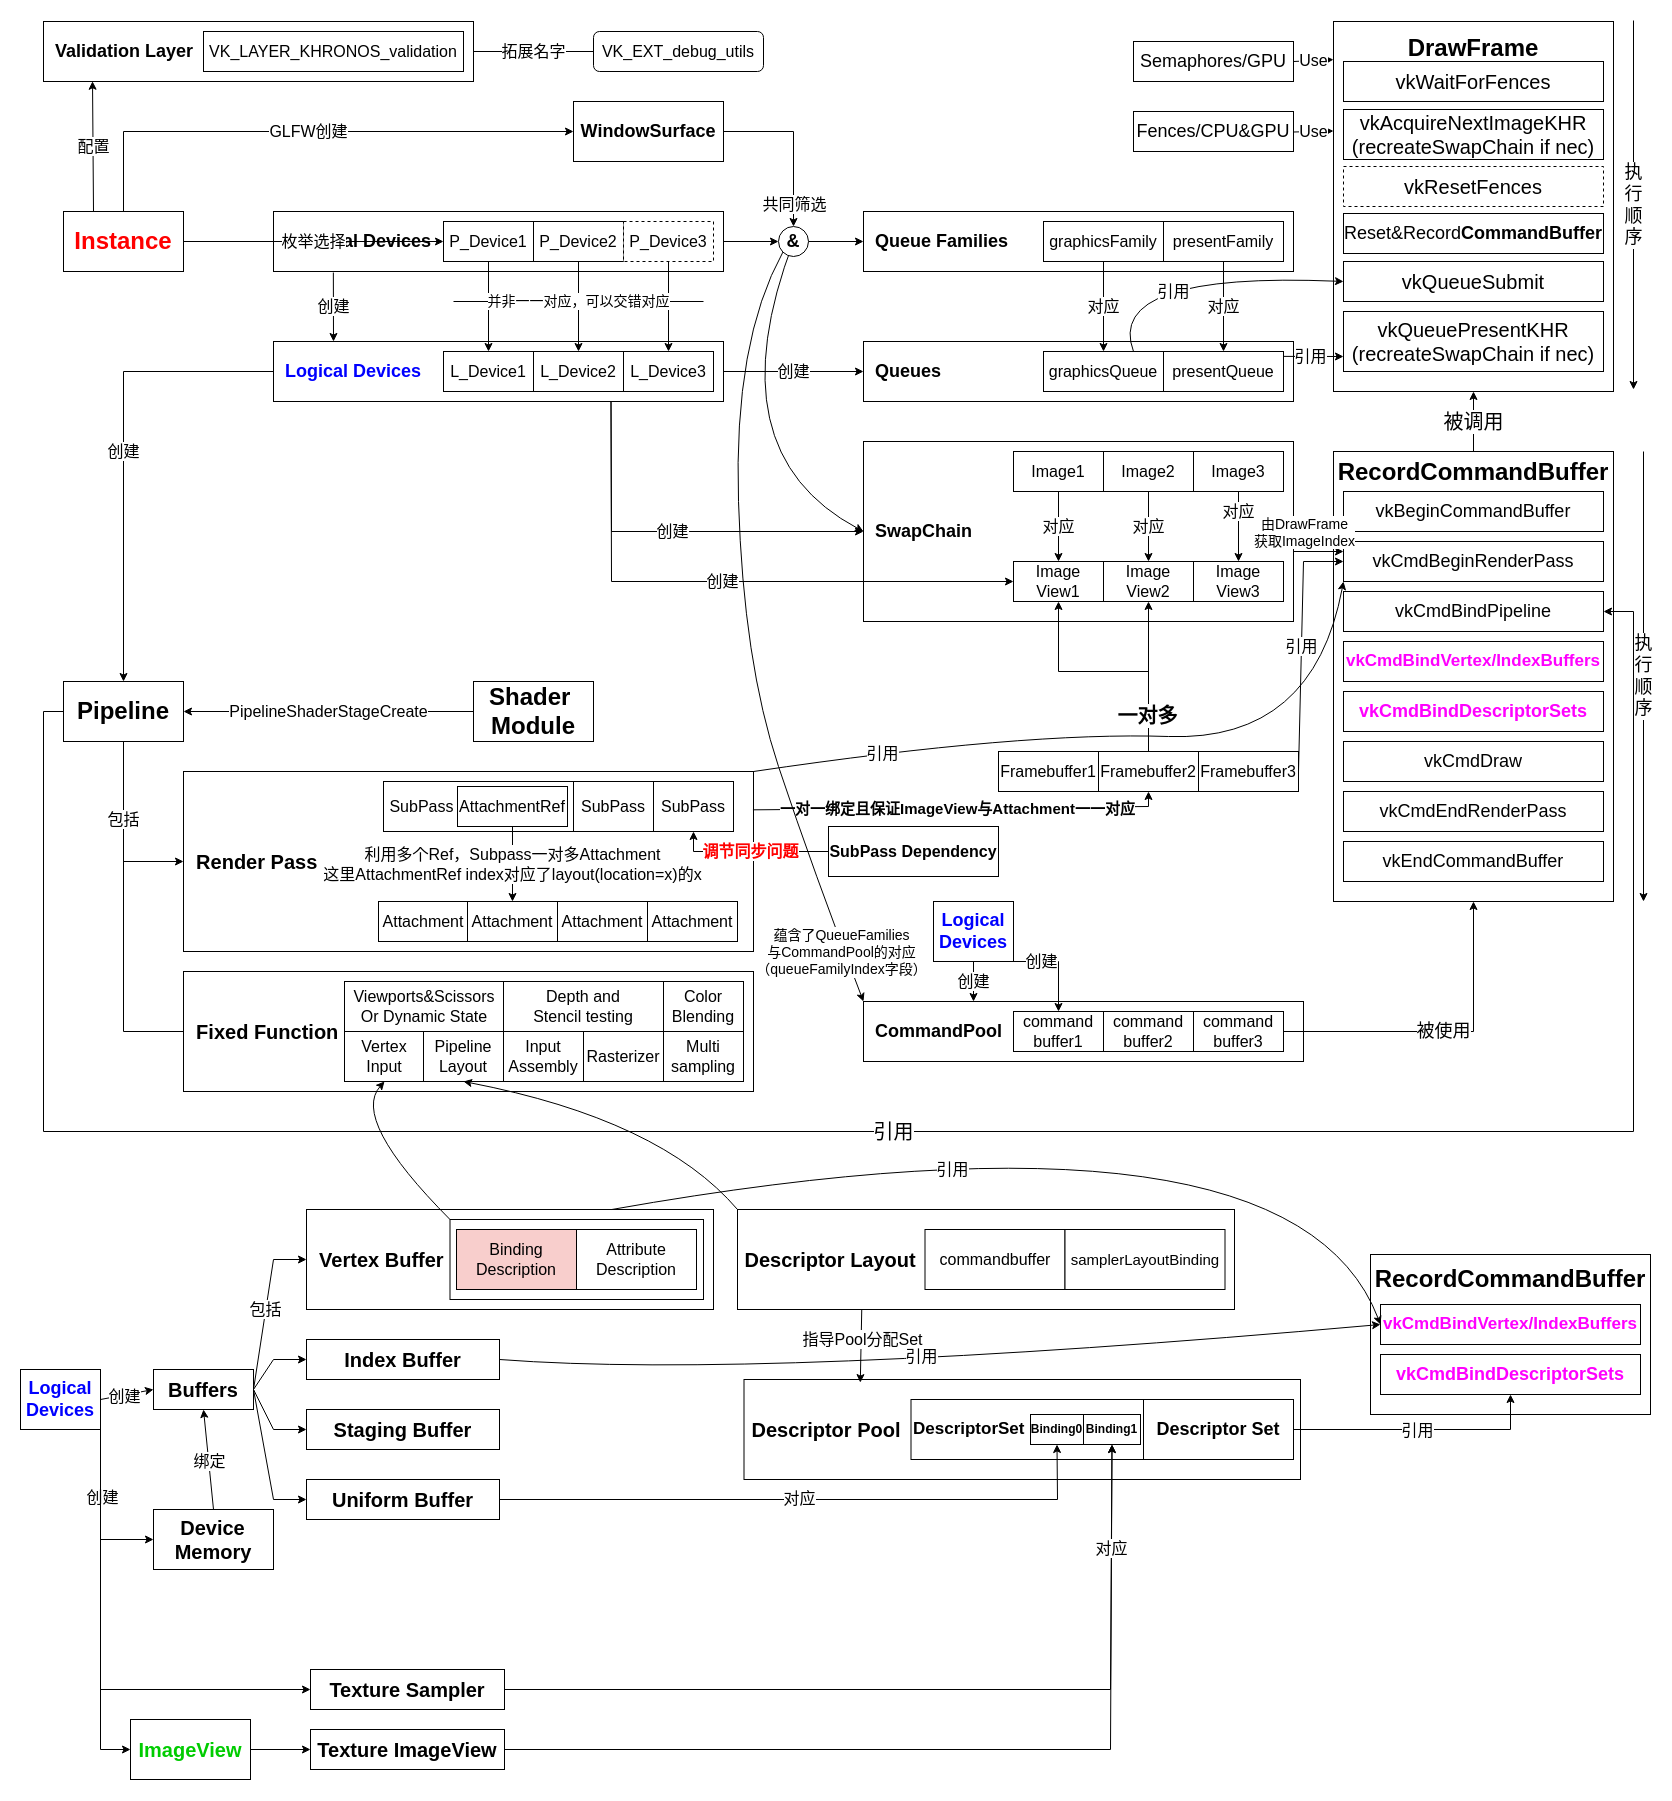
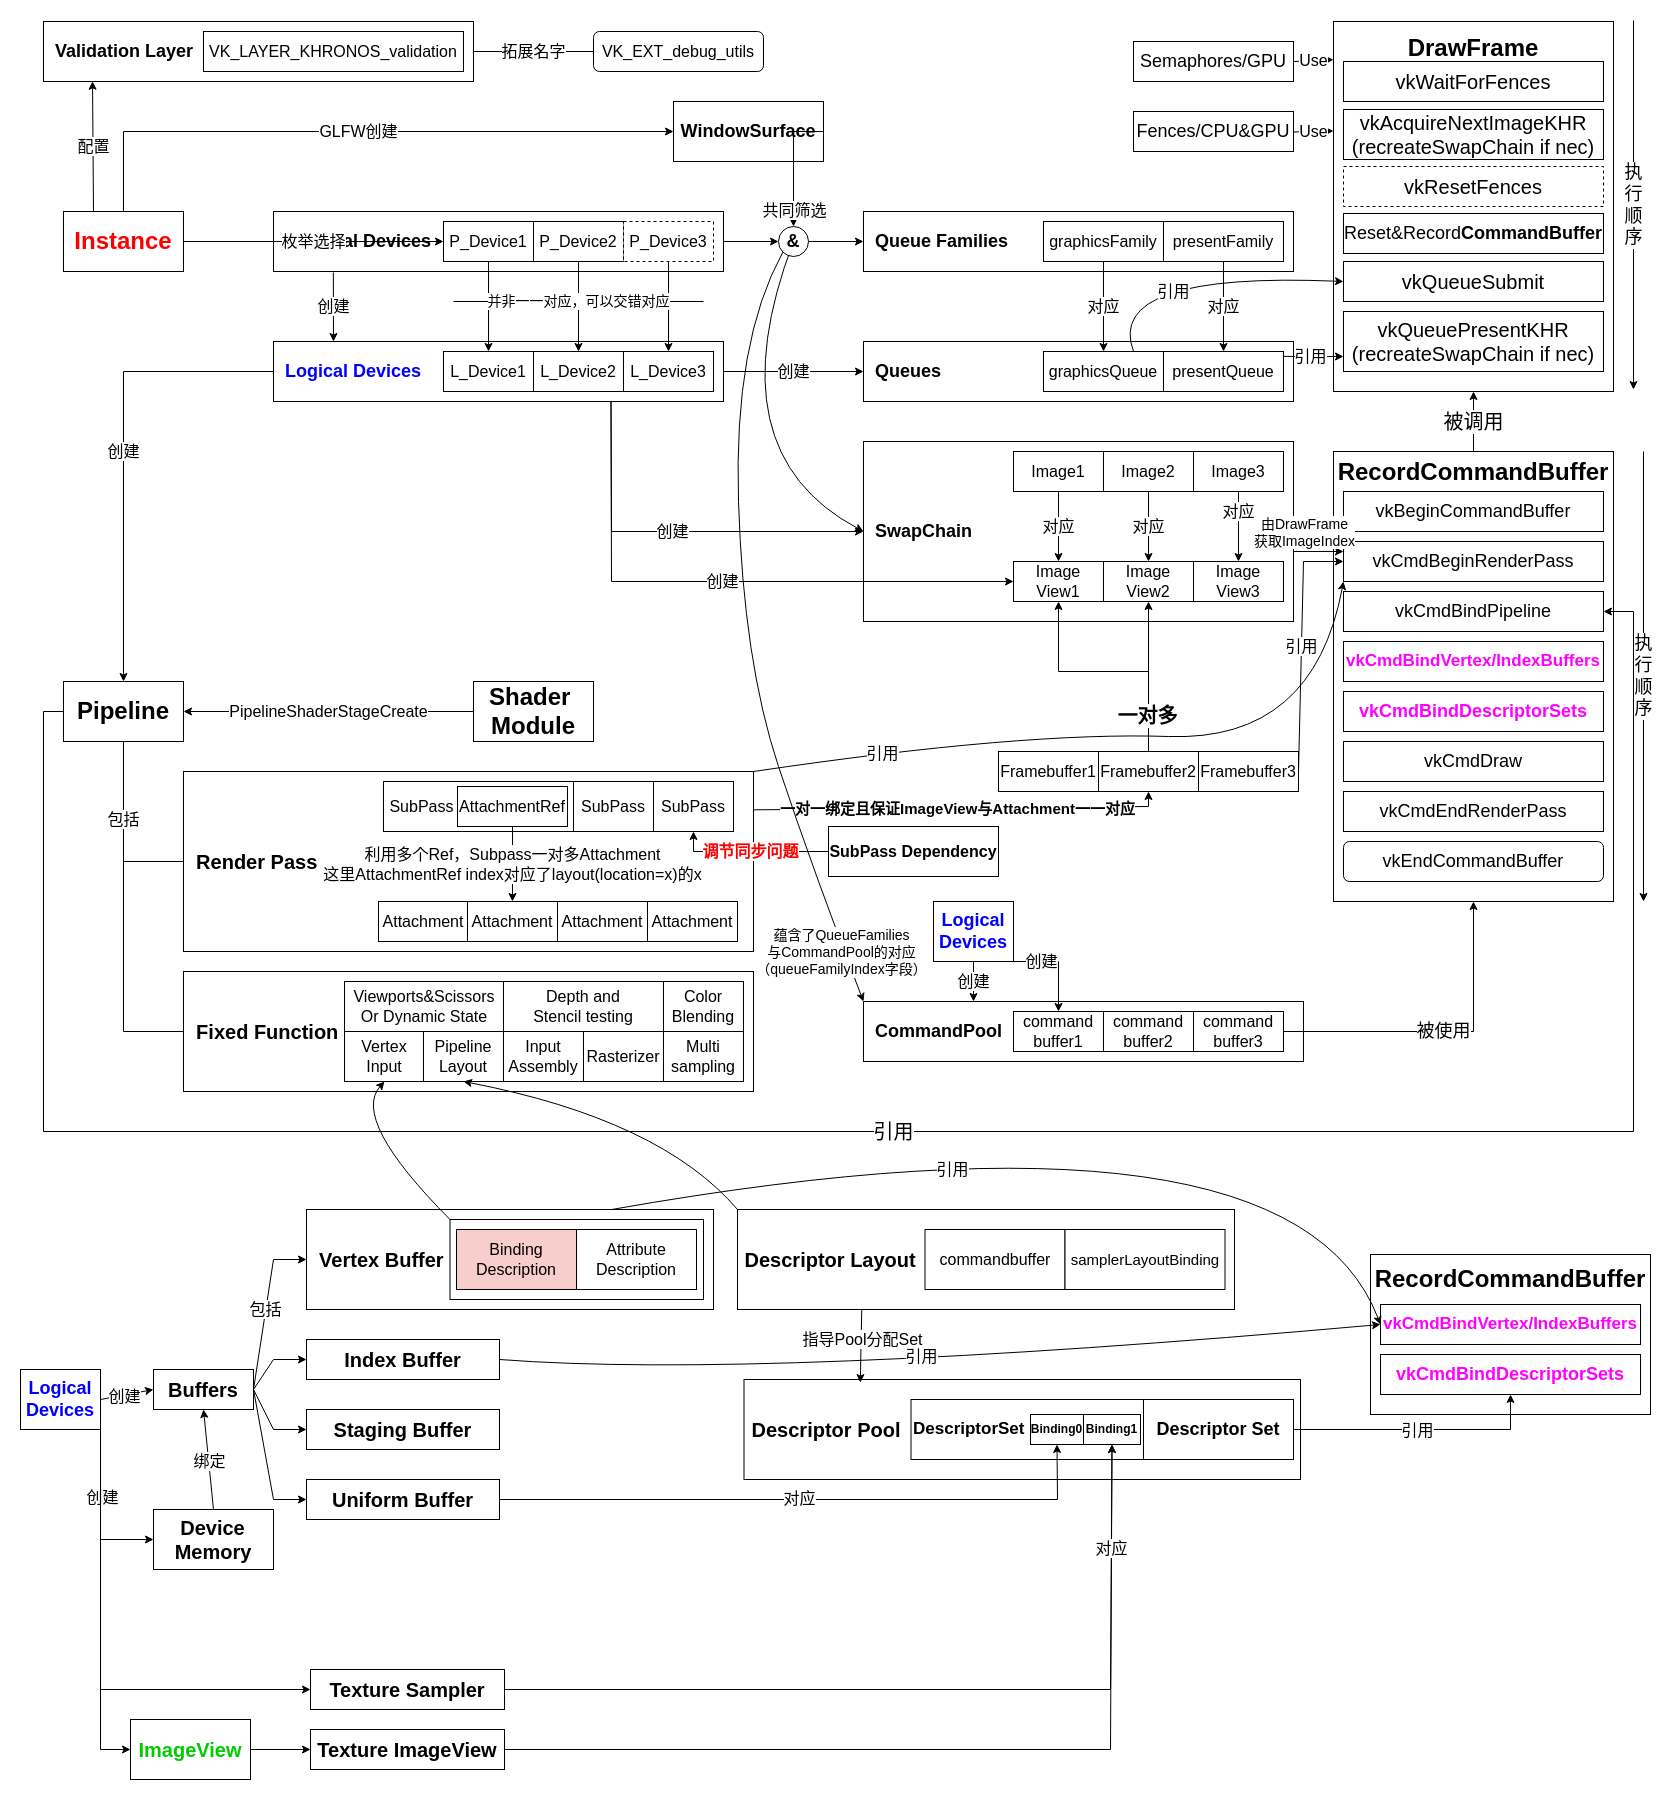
node "WindowSurface": moved (649, 132) -> (749, 132)
edge "Pipeline" -> "Render Pass": arrowhead classic -> none
node "vkEndCommandBuffer": shape rectangle -> rounded rectangle
